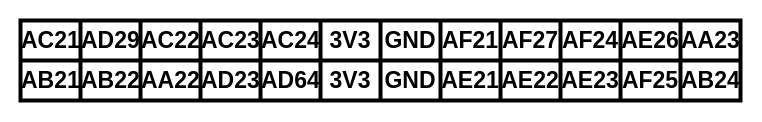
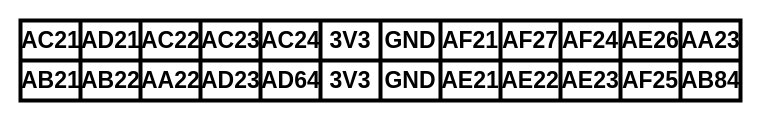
node "AD29": label "AD29" -> "AD21"
node "AB24": label "AB24" -> "AB84"
